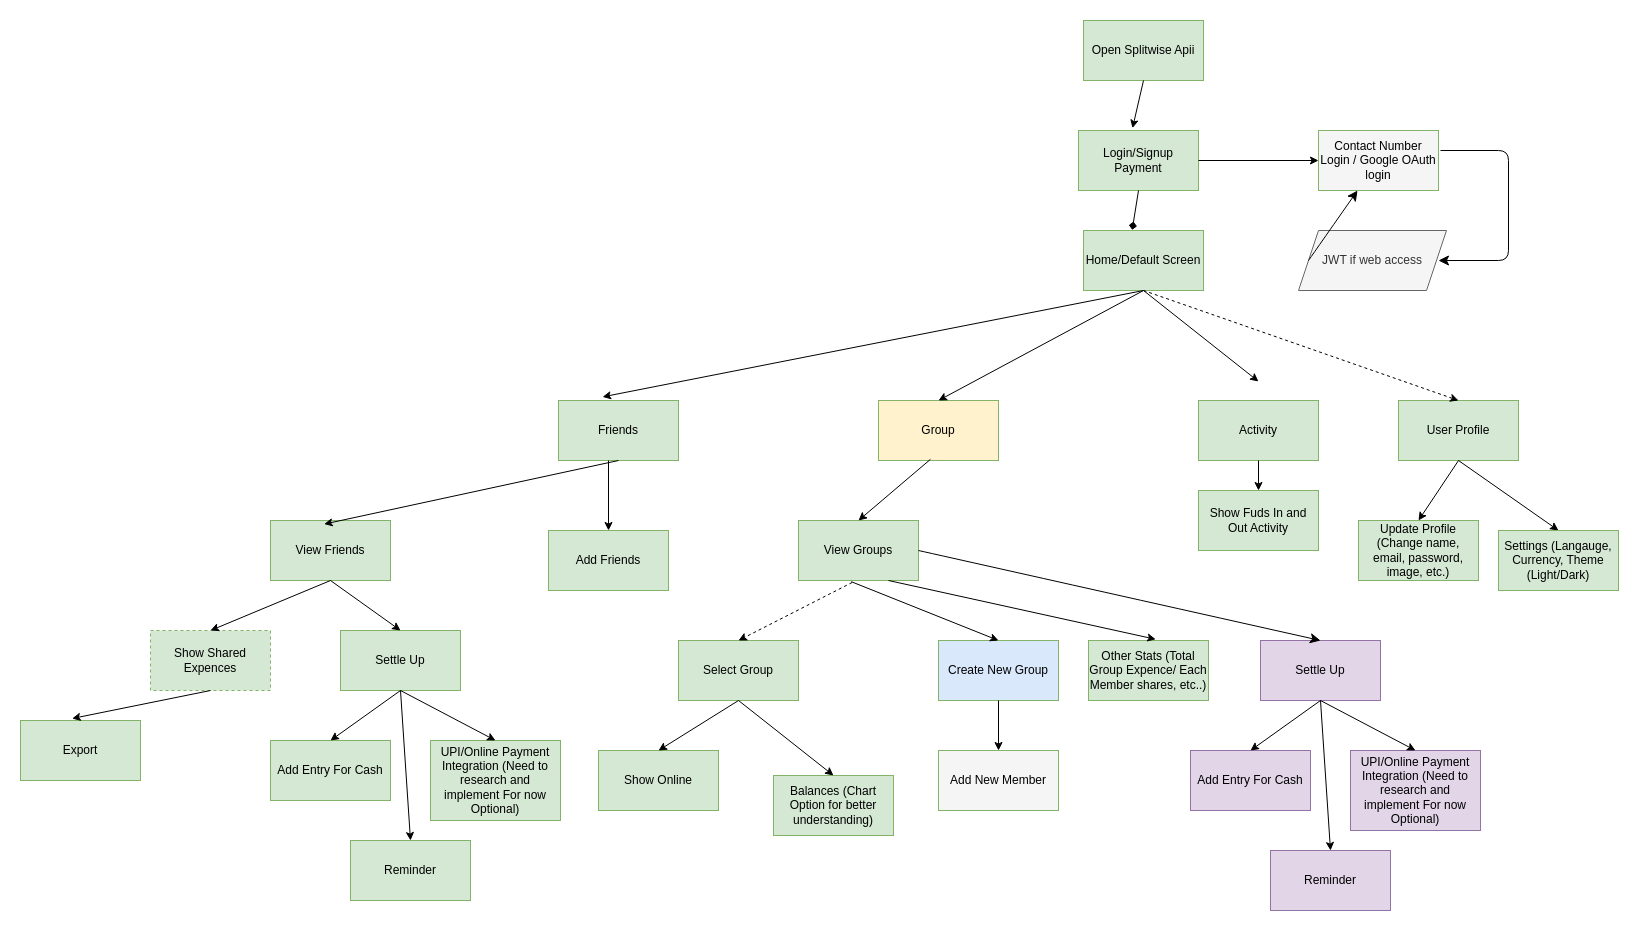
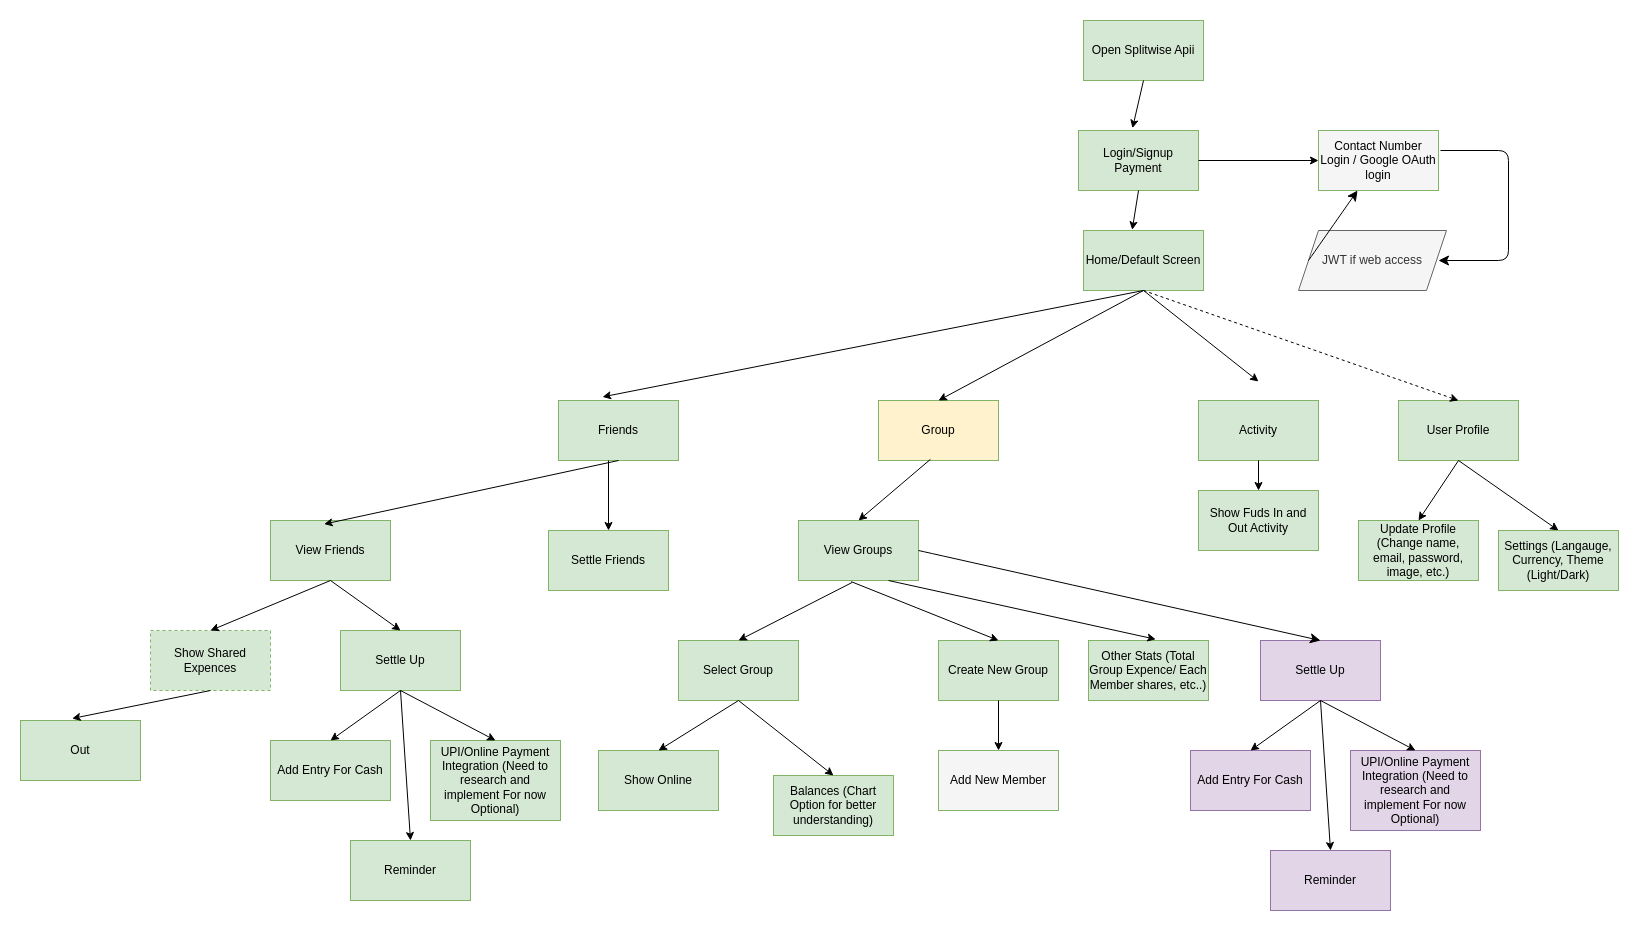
edge "Login/Signup Payment" -> "Home/Default Screen": arrowhead diamond -> classic
node "Add Friends": label "Add Friends" -> "Settle Friends"
edge "View Groups" -> "Select Group": style dashed -> solid
node "Create New Group": fillcolor #dae8fc -> #d5e8d4
node "Export": label "Export" -> "Out"
